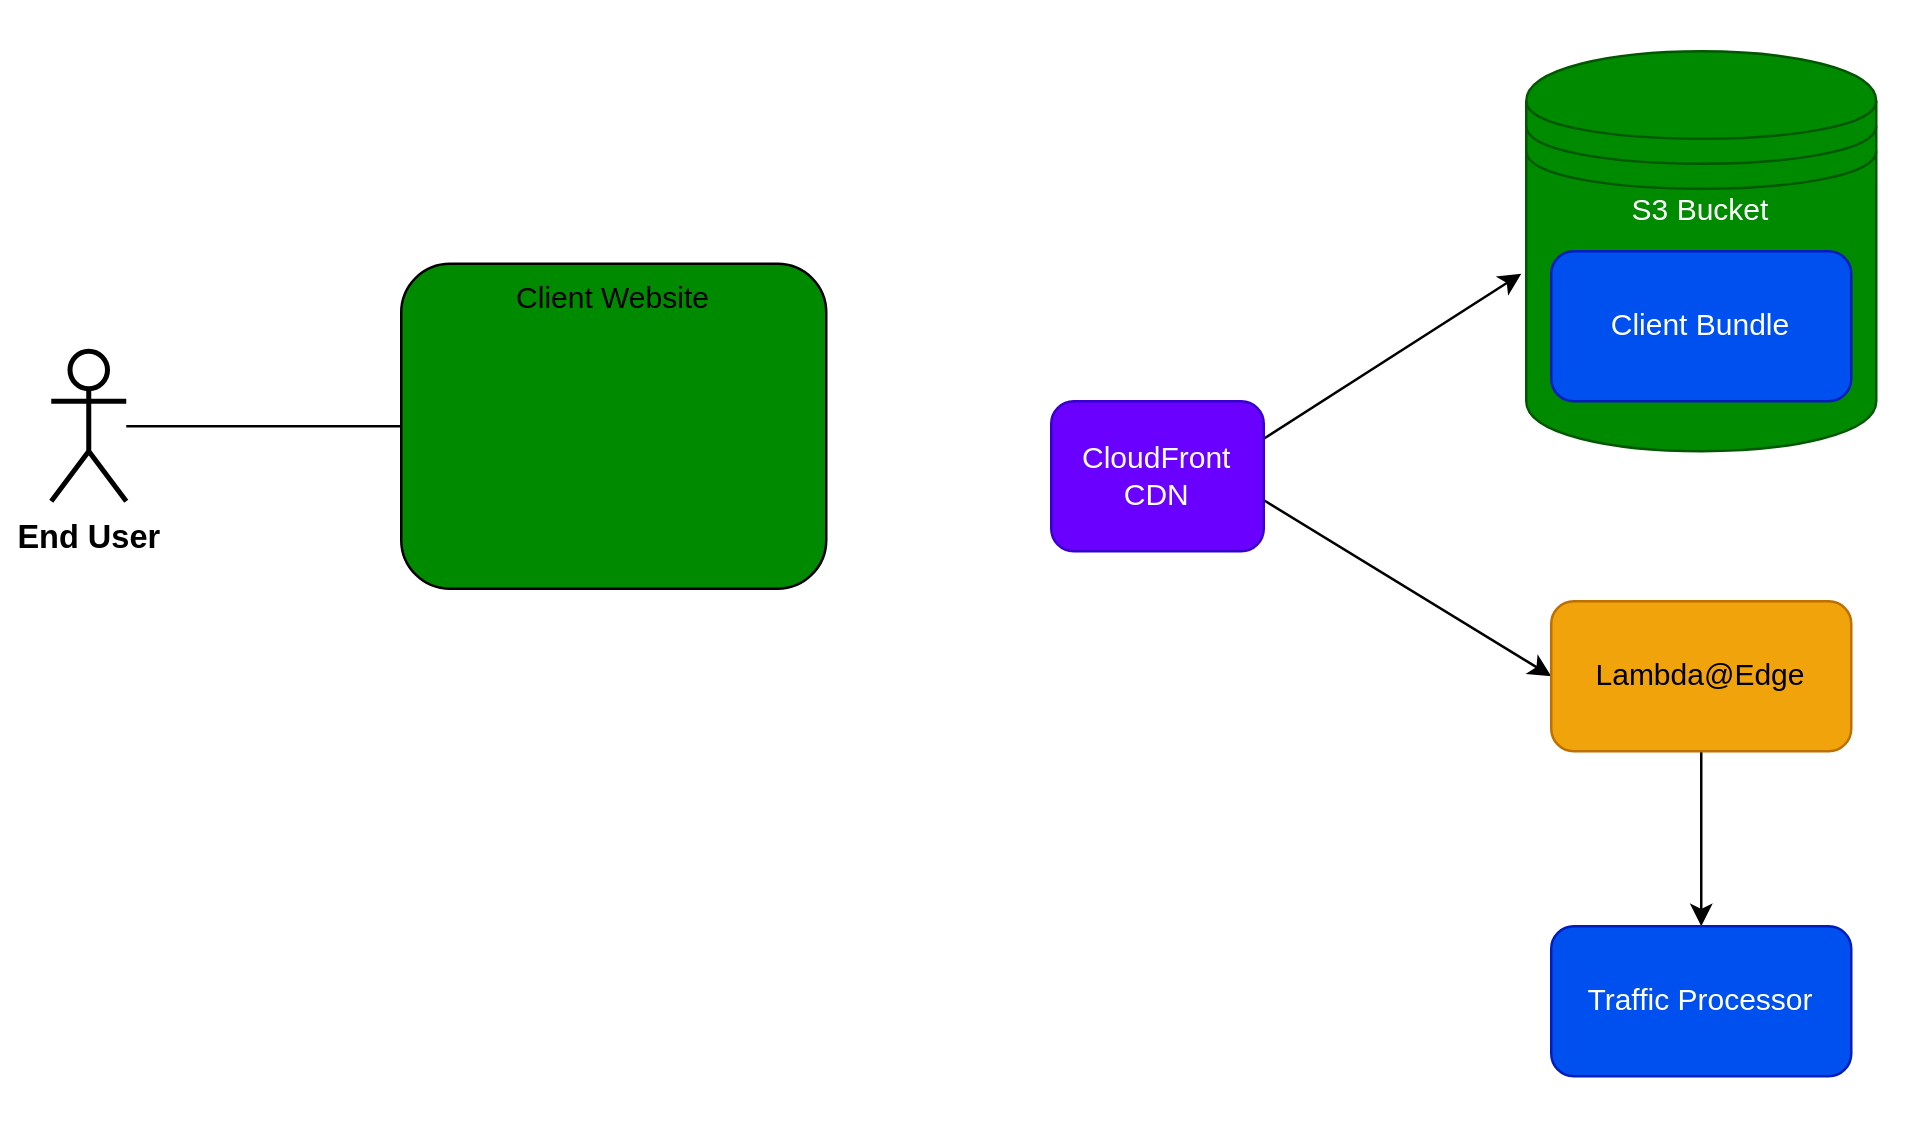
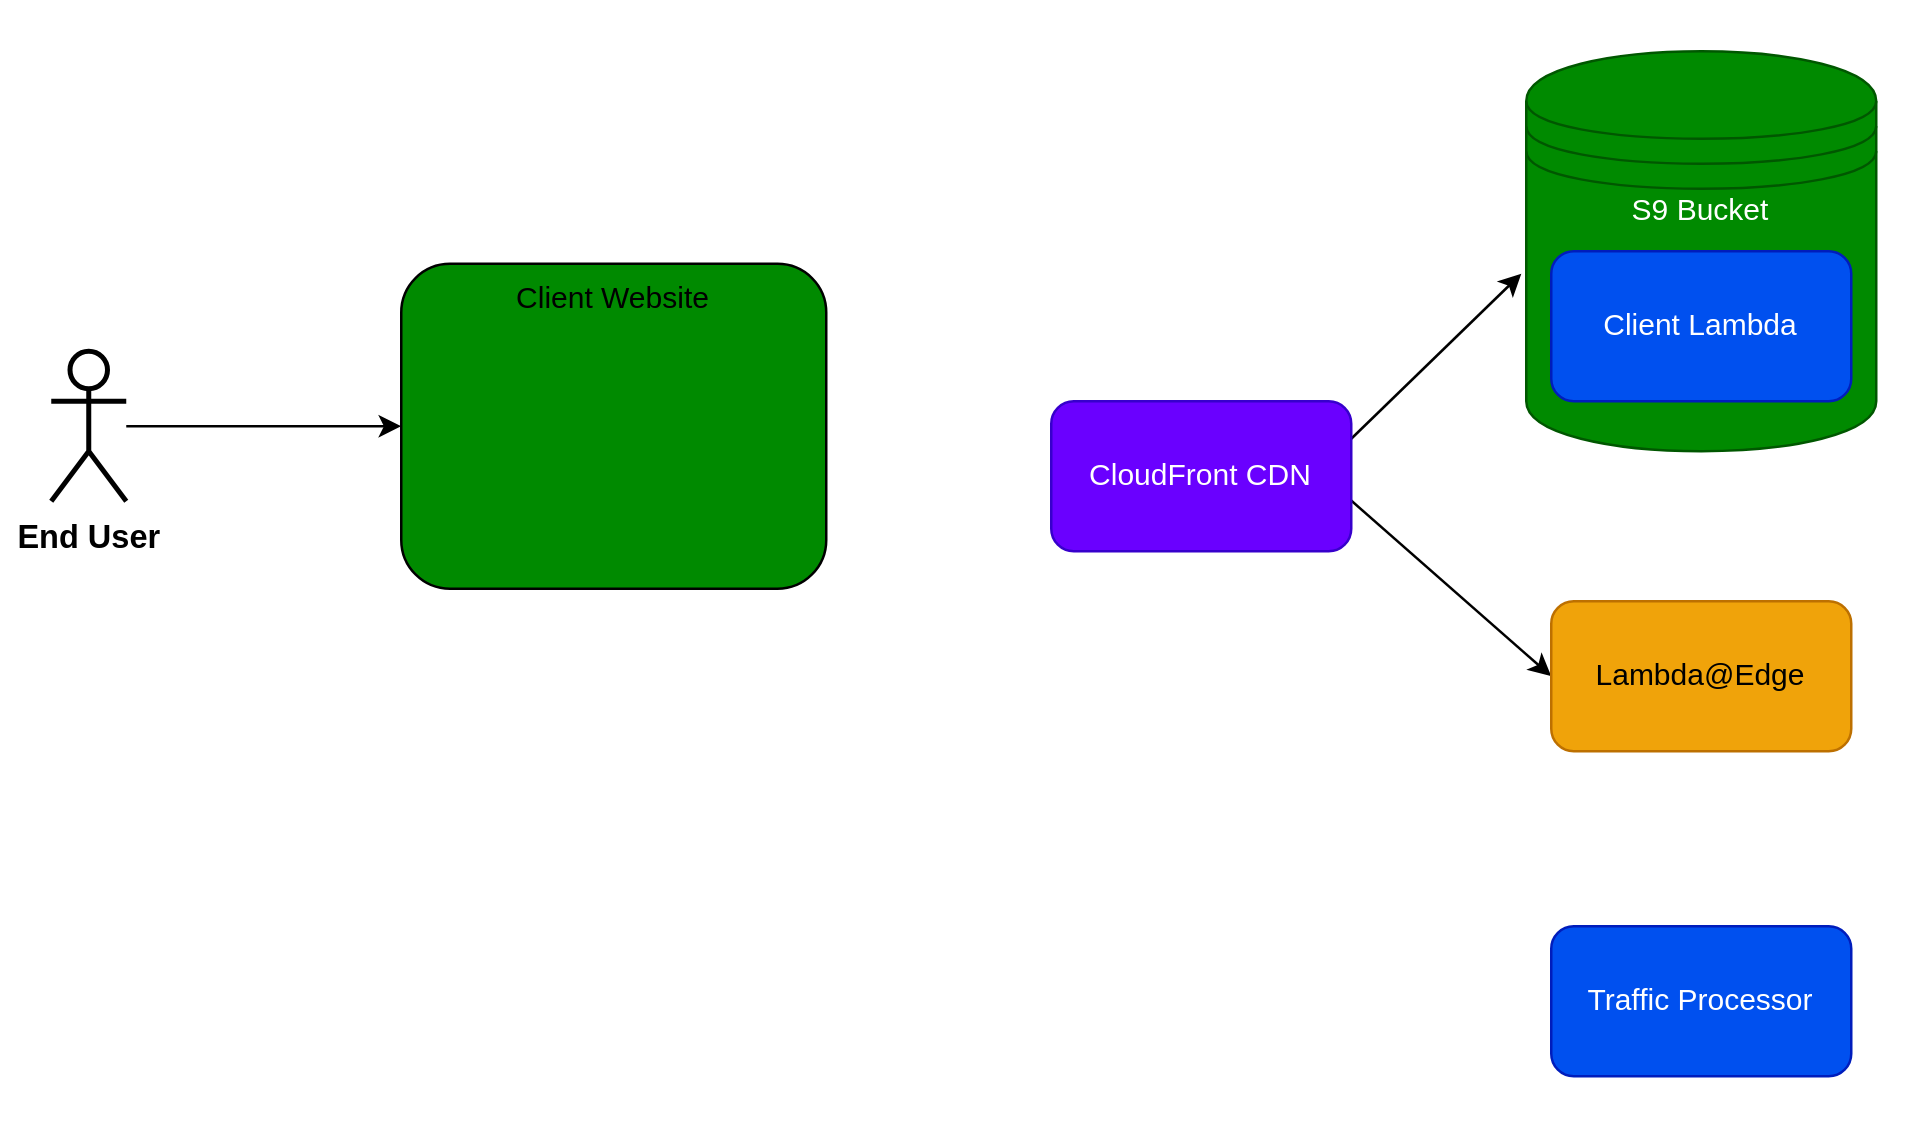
node "S3 Bucket": label "S3 Bucket" -> "S9 Bucket"
node "Client Bundle": label "Client Bundle" -> "Client Lambda"
edge "End User" -- "Client Website": arrowhead none -> classic
node "CloudFront CDN": size 213x150 -> 300x150
edge "Lambda@Edge" -> "Traffic Processor": removed
